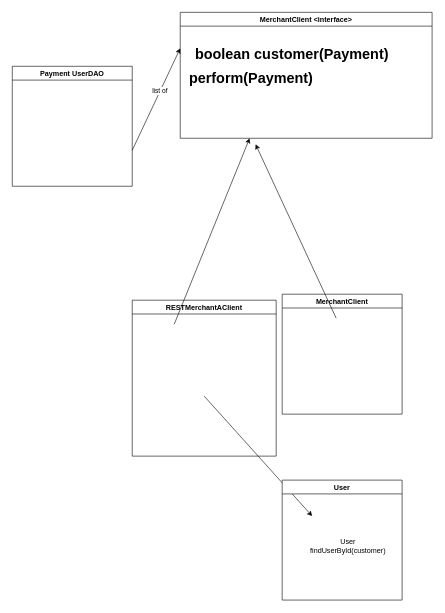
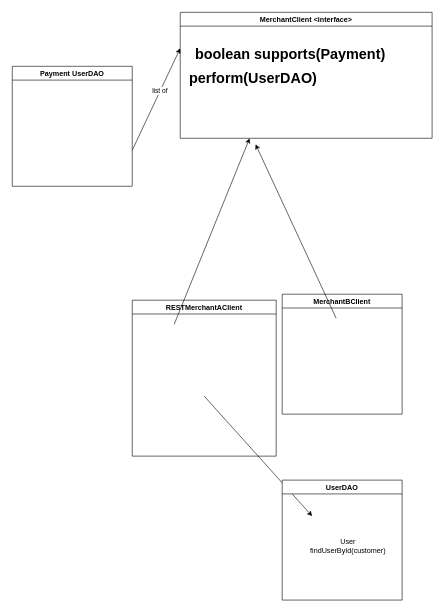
node "boolean customer(Payment)": label "boolean customer(Payment)" -> "boolean supports(Payment)"
node "perform(Payment)": label "perform(Payment)" -> "perform(UserDAO)"
node "MerchantClient": label "MerchantClient" -> "MerchantBClient"
node "User": label "User" -> "UserDAO"
